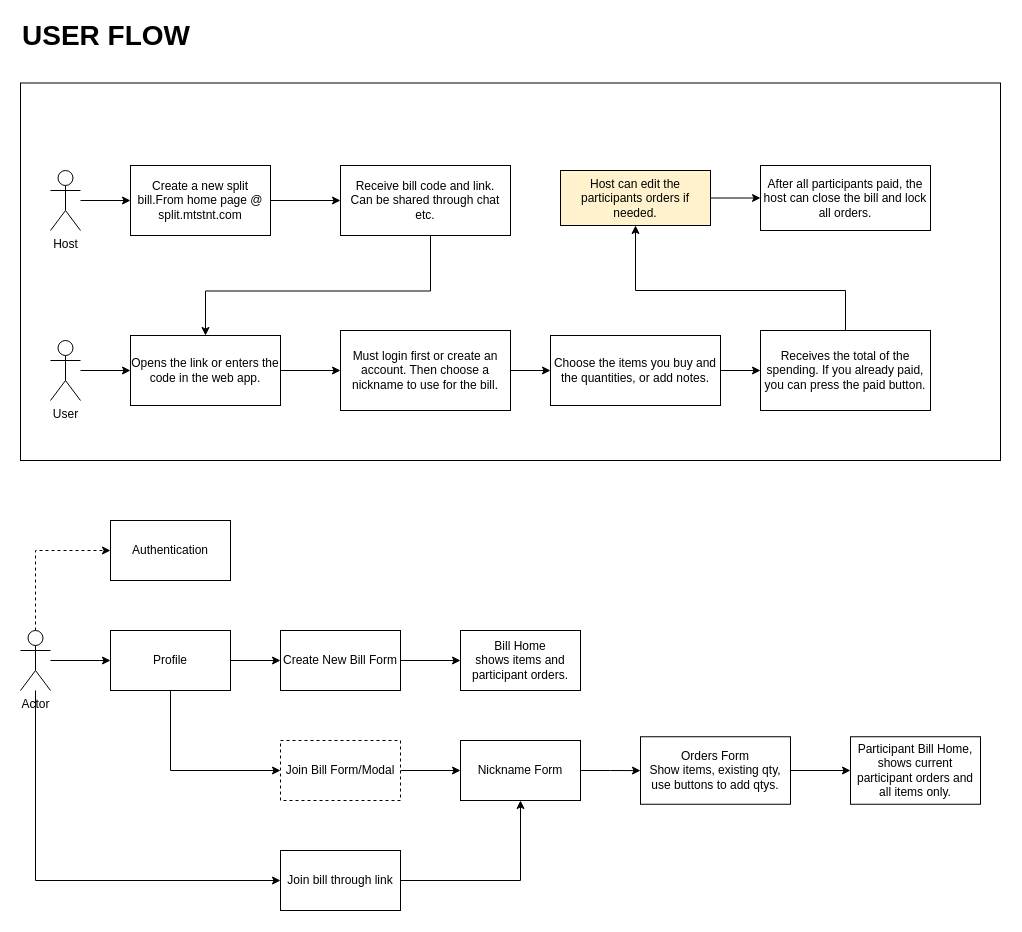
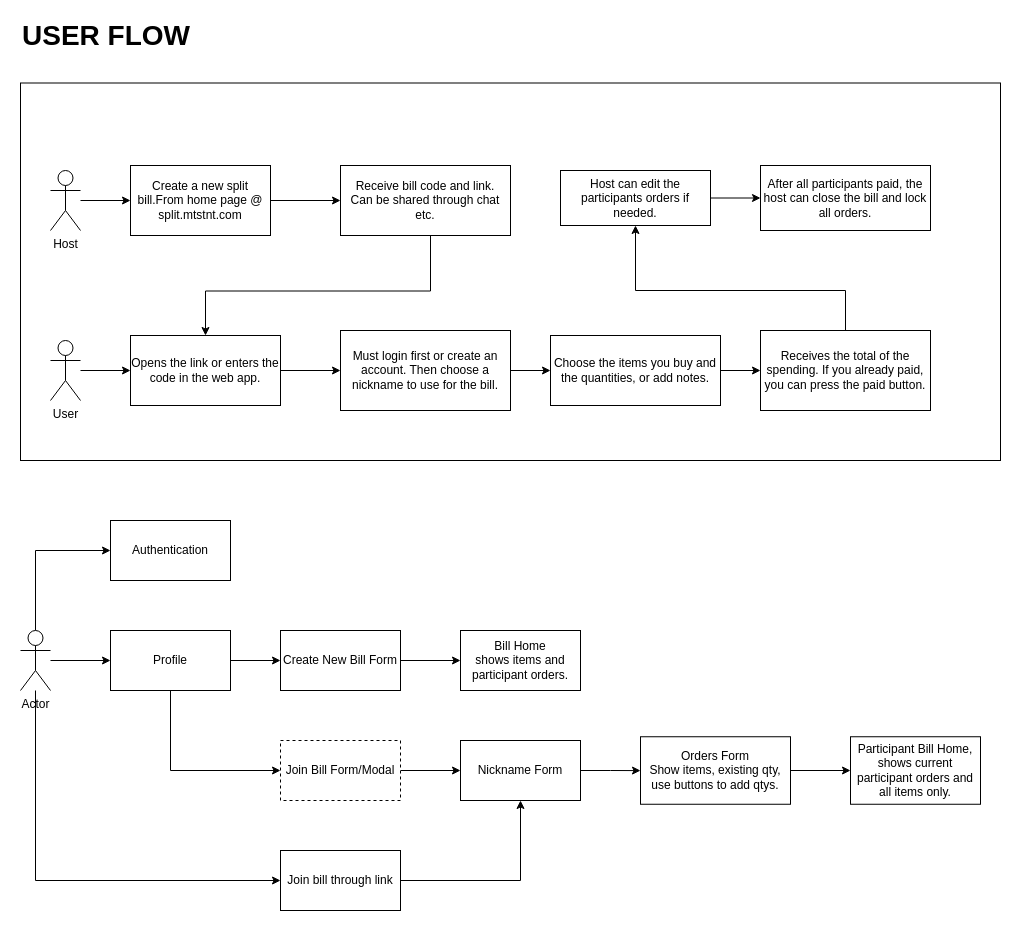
node "Host can edit the participants orders if needed.": fillcolor #fff2cc -> #ffffff
edge "Actor" -> "Authentication": style dashed -> solid
